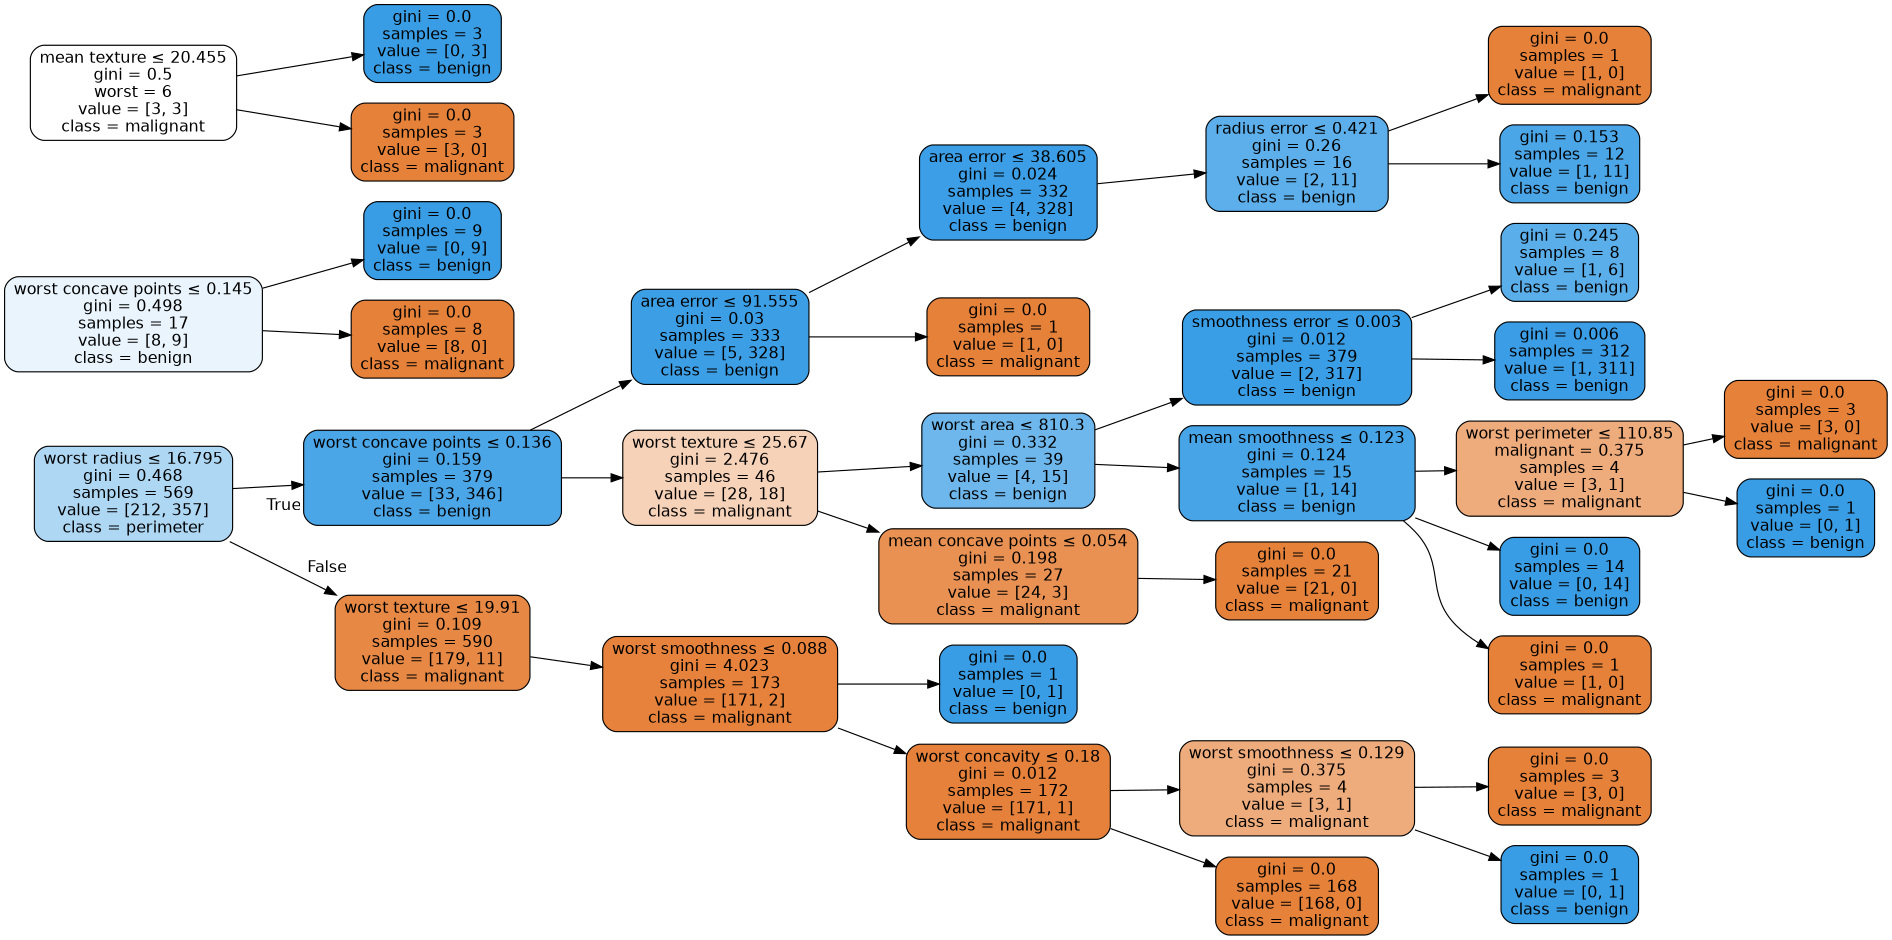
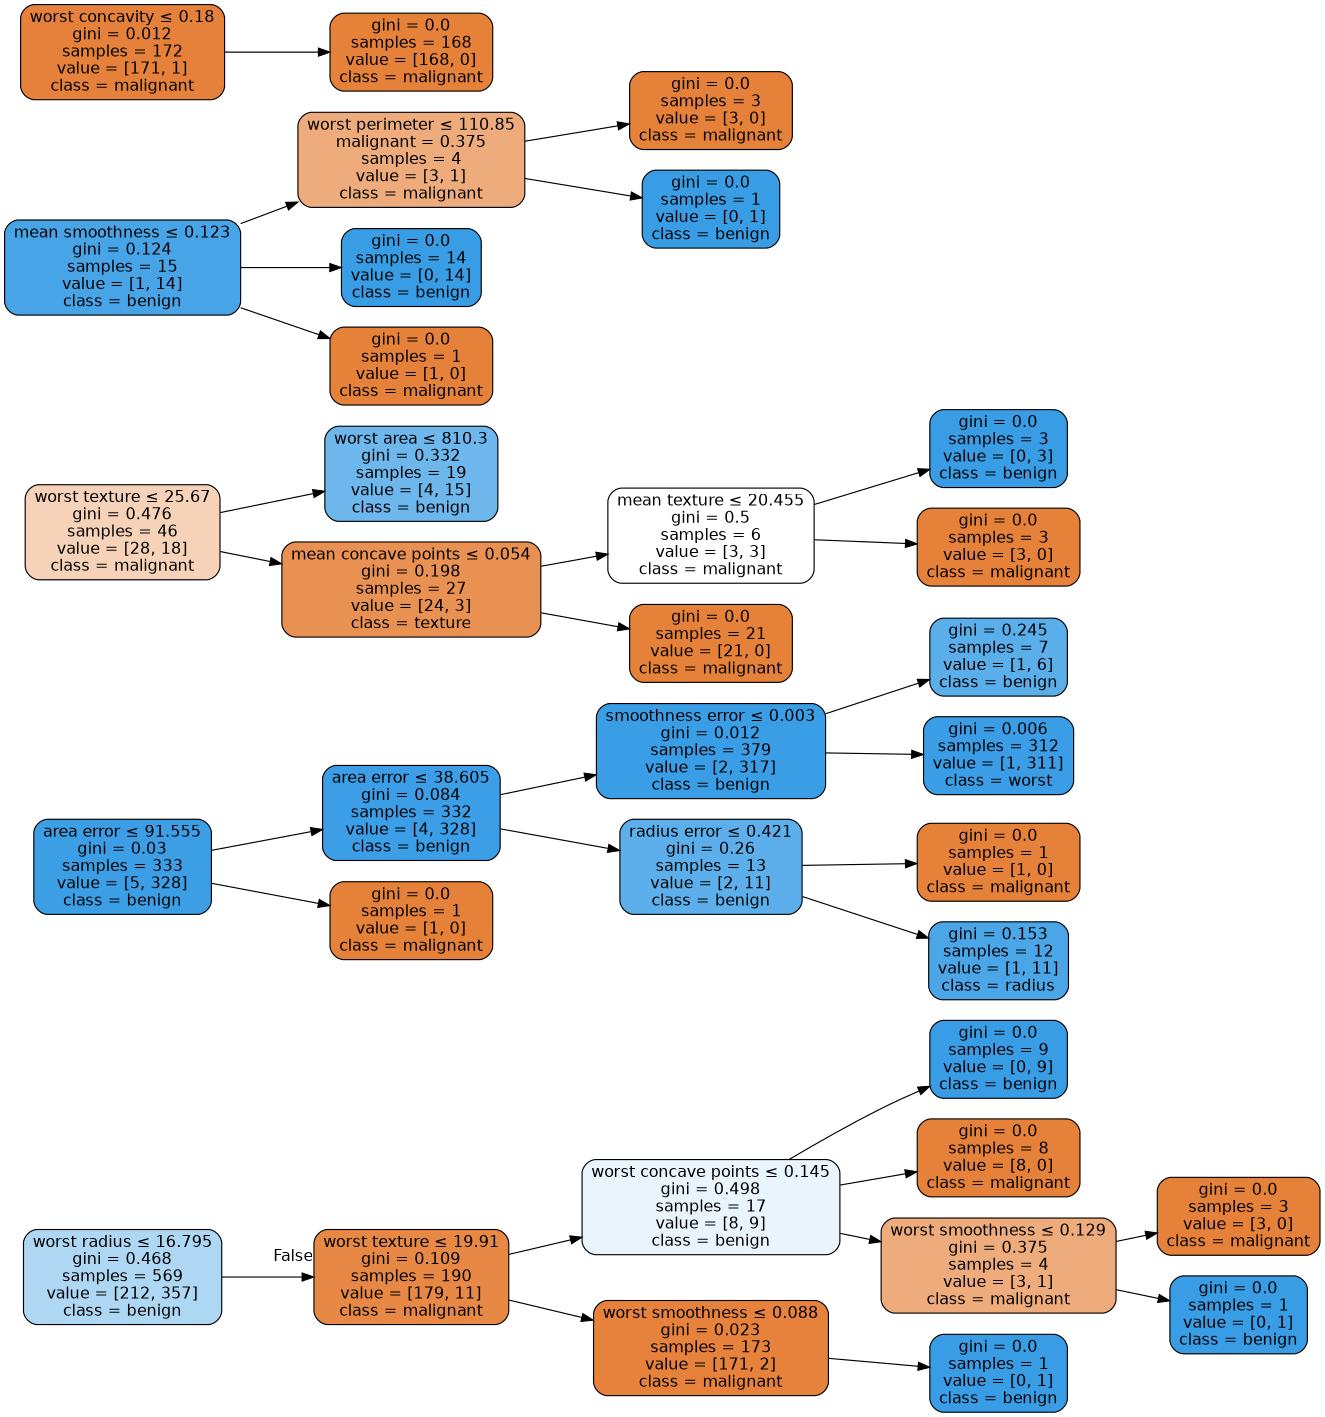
node "mean texture ≤ 20.455": text "worst = 6" -> "samples = 6"
node "radius error ≤ 0.421": text "samples = 16" -> "samples = 13"
node "area error ≤ 38.605": text "gini = 0.024" -> "gini = 0.084"
node "gini = 0.153": text "class = benign" -> "class = radius"
node "gini = 0.245": text "samples = 8" -> "samples = 7"
node "gini = 0.006": text "class = benign" -> "class = worst"
edge "worst area ≤ 810.3" -> "smoothness error ≤ 0.003": now "area error ≤ 38.605" -> "smoothness error ≤ 0.003"
node "worst texture ≤ 25.67": text "gini = 2.476" -> "gini = 0.476"
node "worst area ≤ 810.3": text "samples = 39" -> "samples = 19"
edge "worst area ≤ 810.3" -> "mean smoothness ≤ 0.123": removed
node "worst concave points ≤ 0.136": removed
node "worst radius ≤ 16.795": text "class = perimeter" -> "class = benign"
edge "mean concave points ≤ 0.054" -> "mean texture ≤ 20.455": added
node "mean concave points ≤ 0.054": text "class = malignant" -> "class = texture"
node "worst texture ≤ 19.91": text "samples = 590" -> "samples = 190"
node "worst smoothness ≤ 0.088": text "gini = 4.023" -> "gini = 0.023"
edge "worst smoothness ≤ 0.088" -> "worst concavity ≤ 0.18": removed
edge "worst concavity ≤ 0.18" -> "worst smoothness ≤ 0.129": now "worst concave points ≤ 0.145" -> "worst smoothness ≤ 0.129"
edge "worst texture ≤ 19.91" -> "worst concave points ≤ 0.145": added
